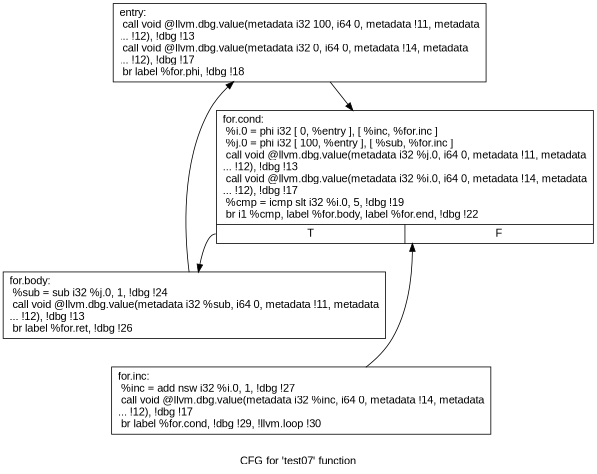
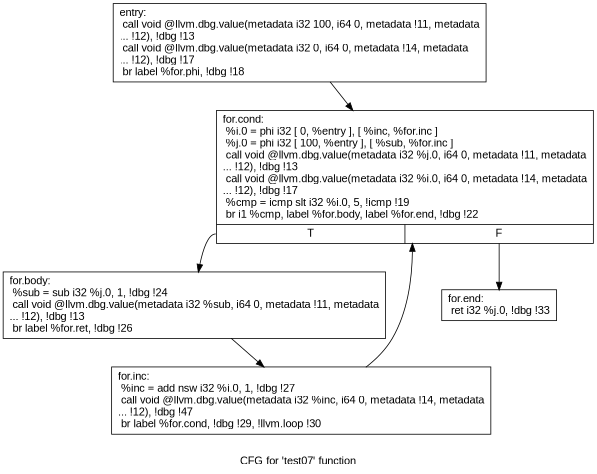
edge "for.body:" -> "entry:": now "for.body:" -> "for.inc:"
node "for.cond:": text "%cmp = icmp slt i32 %i.0, 5, !dbg !19" -> "%cmp = icmp slt i32 %i.0, 5, !icmp !19"
node "for.end:": added
node "for.inc:": text "... !12), !dbg !17" -> "... !12), !dbg !47"
